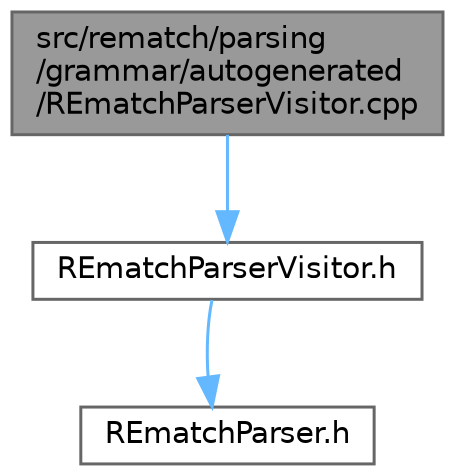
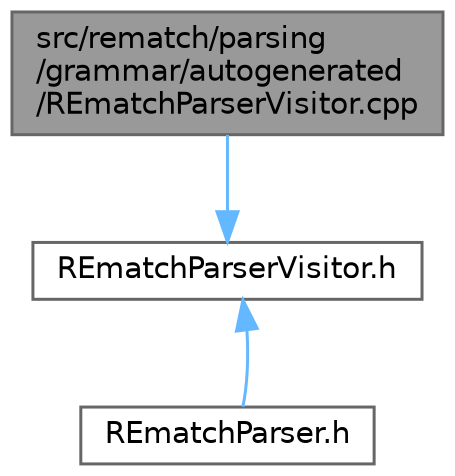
edge "REmatchParserVisitor.h" -> "REmatchParser.h": reversed
